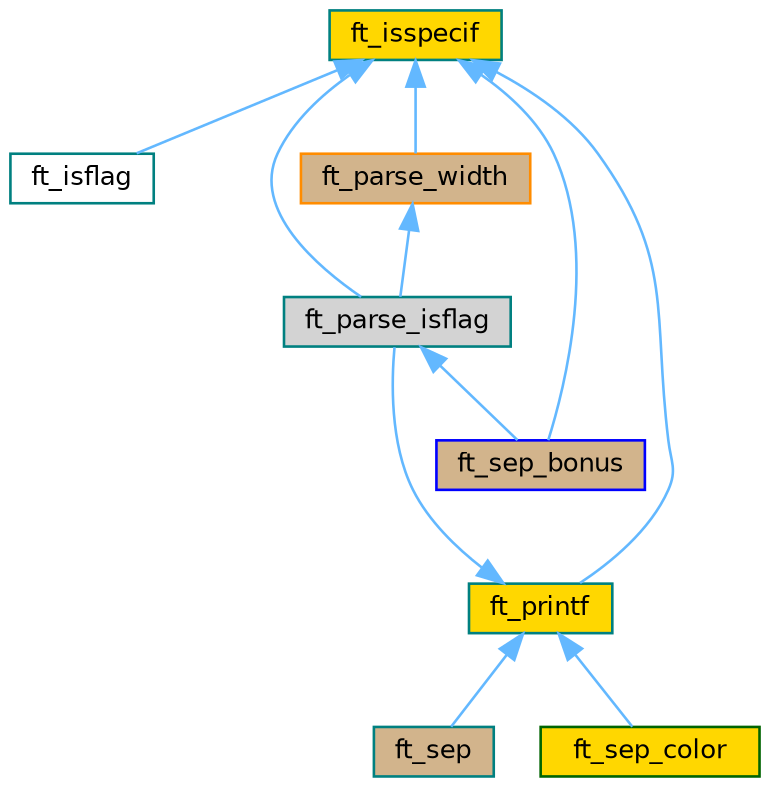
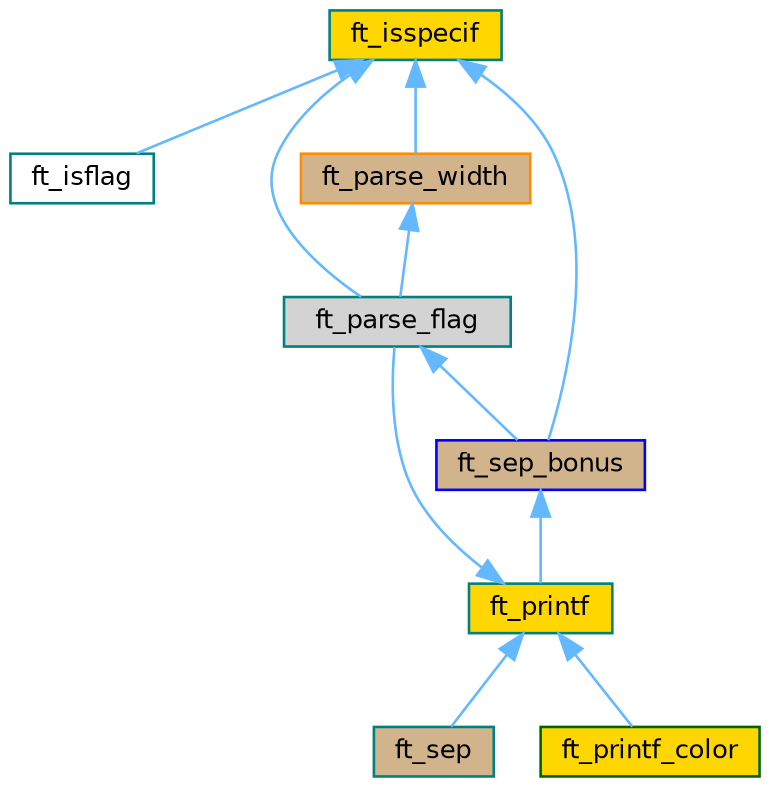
edge "ft_printf" -> "ft_isspecif": now "ft_printf" -> "ft_sep_bonus"
node "ft_parse_isflag": label "ft_parse_isflag" -> "ft_parse_flag"
node "ft_sep_color": label "ft_sep_color" -> "ft_printf_color"
